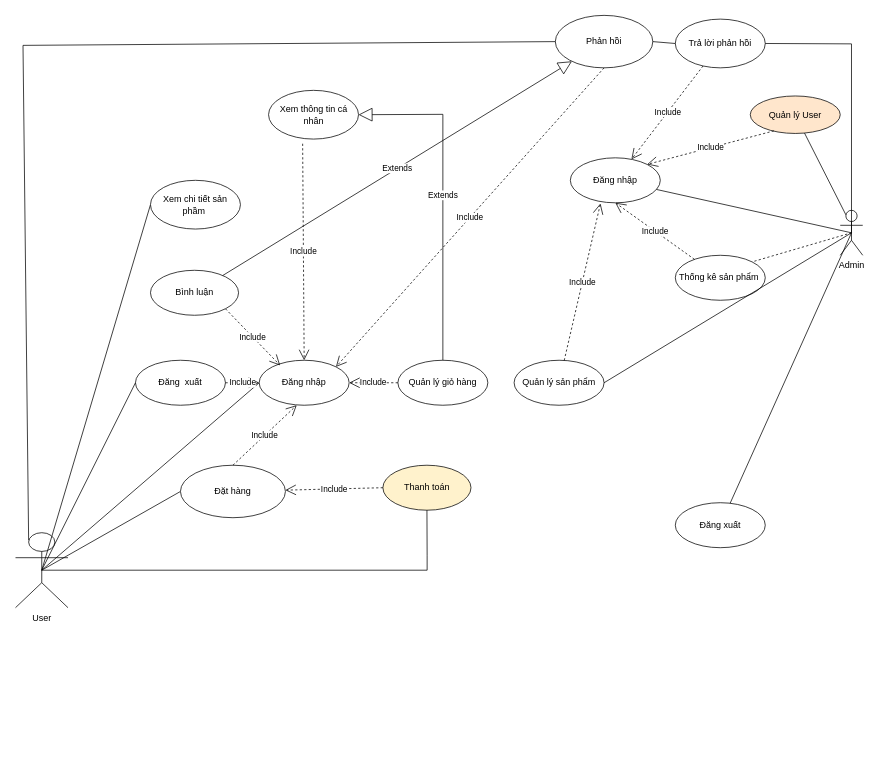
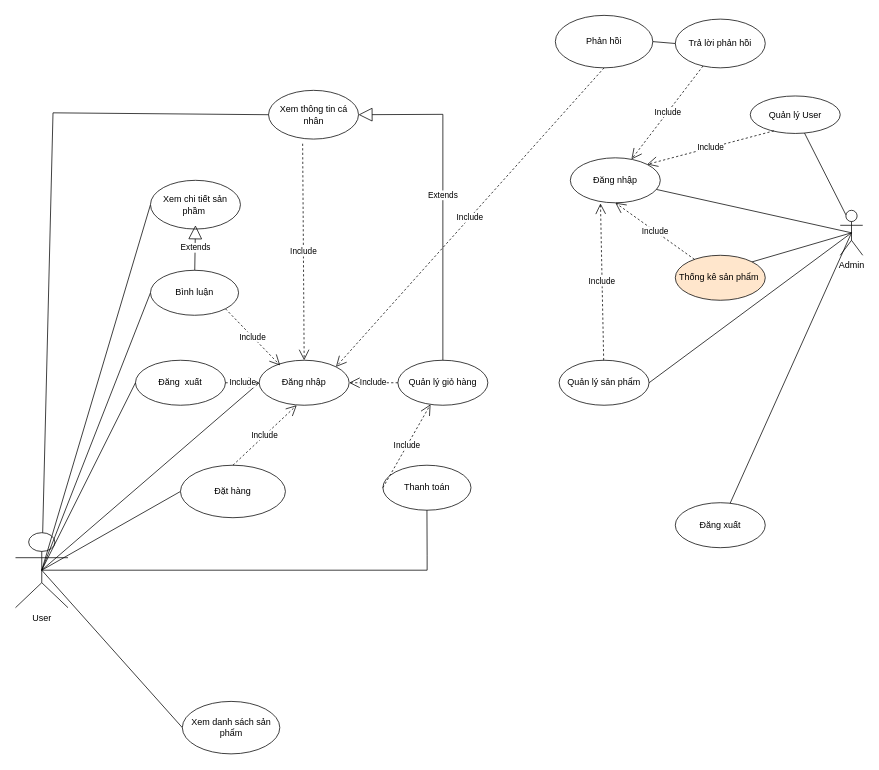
edge "Phản hồi" -- "User": removed
edge "Trả lời phản hồi" -- "Admin": removed
node "Quản lý User": fillcolor #ffe6cc -> #ffffff
edge "Bình luận" -> "Phản hồi": now "Bình luận" -> "Xem chi tiết sản phầm"
edge "Xem thông tin cá nhân" -- "User": added
edge "Admin" -- "Thống kê sản phẩm": style dashed -> solid
node "Thống kê sản phẩm": fillcolor #ffffff -> #ffe6cc
node "Quản lý sản phẩm": moved (559, 383) -> (604, 383)
edge "Bình luận" -- "User": added
node "Thanh toán": fillcolor #fff2cc -> #ffffff
edge "Thanh toán" -> "Đặt hàng": now "Thanh toán" -> "Quản lý giỏ hàng"
edge "User" -- "Xem danh sách sản phẩm": added
node "Xem danh sách sản phẩm": added
